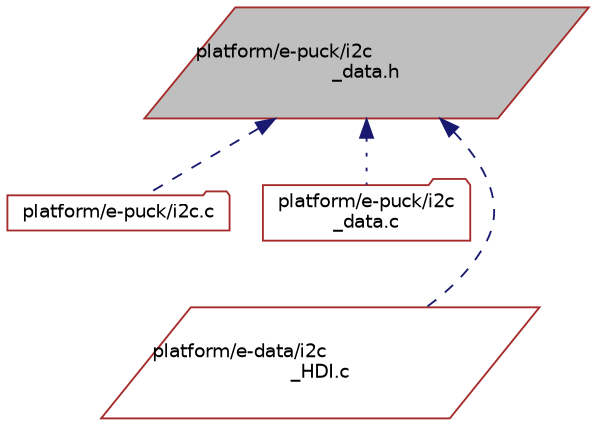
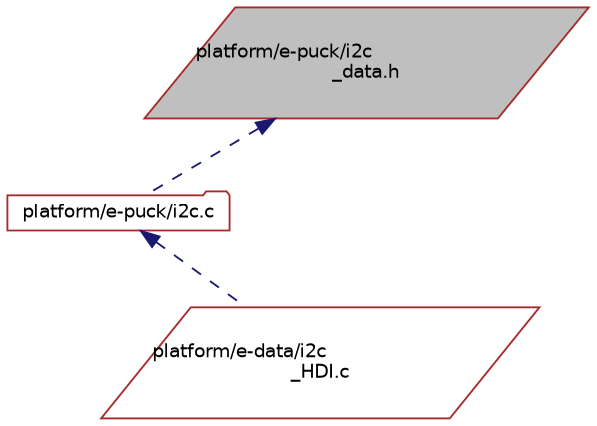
node "platform/e-puck/i2c _data.c": removed
edge "platform/e-data/i2c _HDI.c" -> "platform/e-puck/i2c _data.h": now "platform/e-data/i2c _HDI.c" -> "platform/e-puck/i2c.c"
